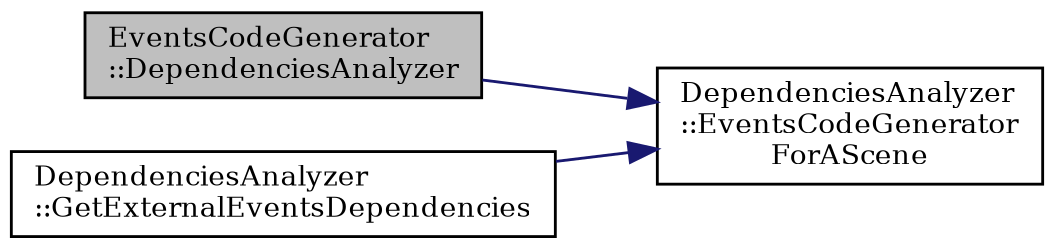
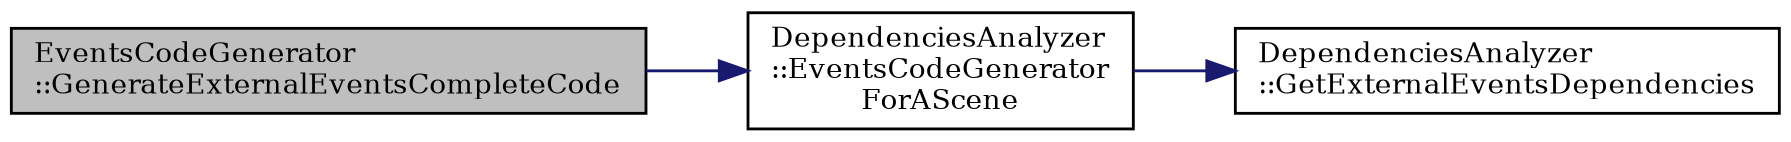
node "EventsCodeGenerator ::DependenciesAnalyzer": label "EventsCodeGenerator ::DependenciesAnalyzer" -> "EventsCodeGenerator ::GenerateExternalEventsCompleteCode"
edge "DependenciesAnalyzer ::GetExternalEventsDependencies" -> "DependenciesAnalyzer ::EventsCodeGenerator ForAScene": reversed
